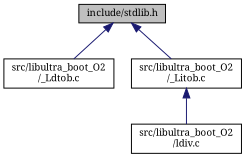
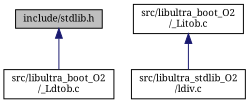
edge "src/libultra_boot_O2 /_Litob.c" -> "include/stdlib.h": removed
node "src/libultra_boot_O2 /ldiv.c": label "src/libultra_boot_O2 /ldiv.c" -> "src/libultra_stdlib_O2 /ldiv.c"
